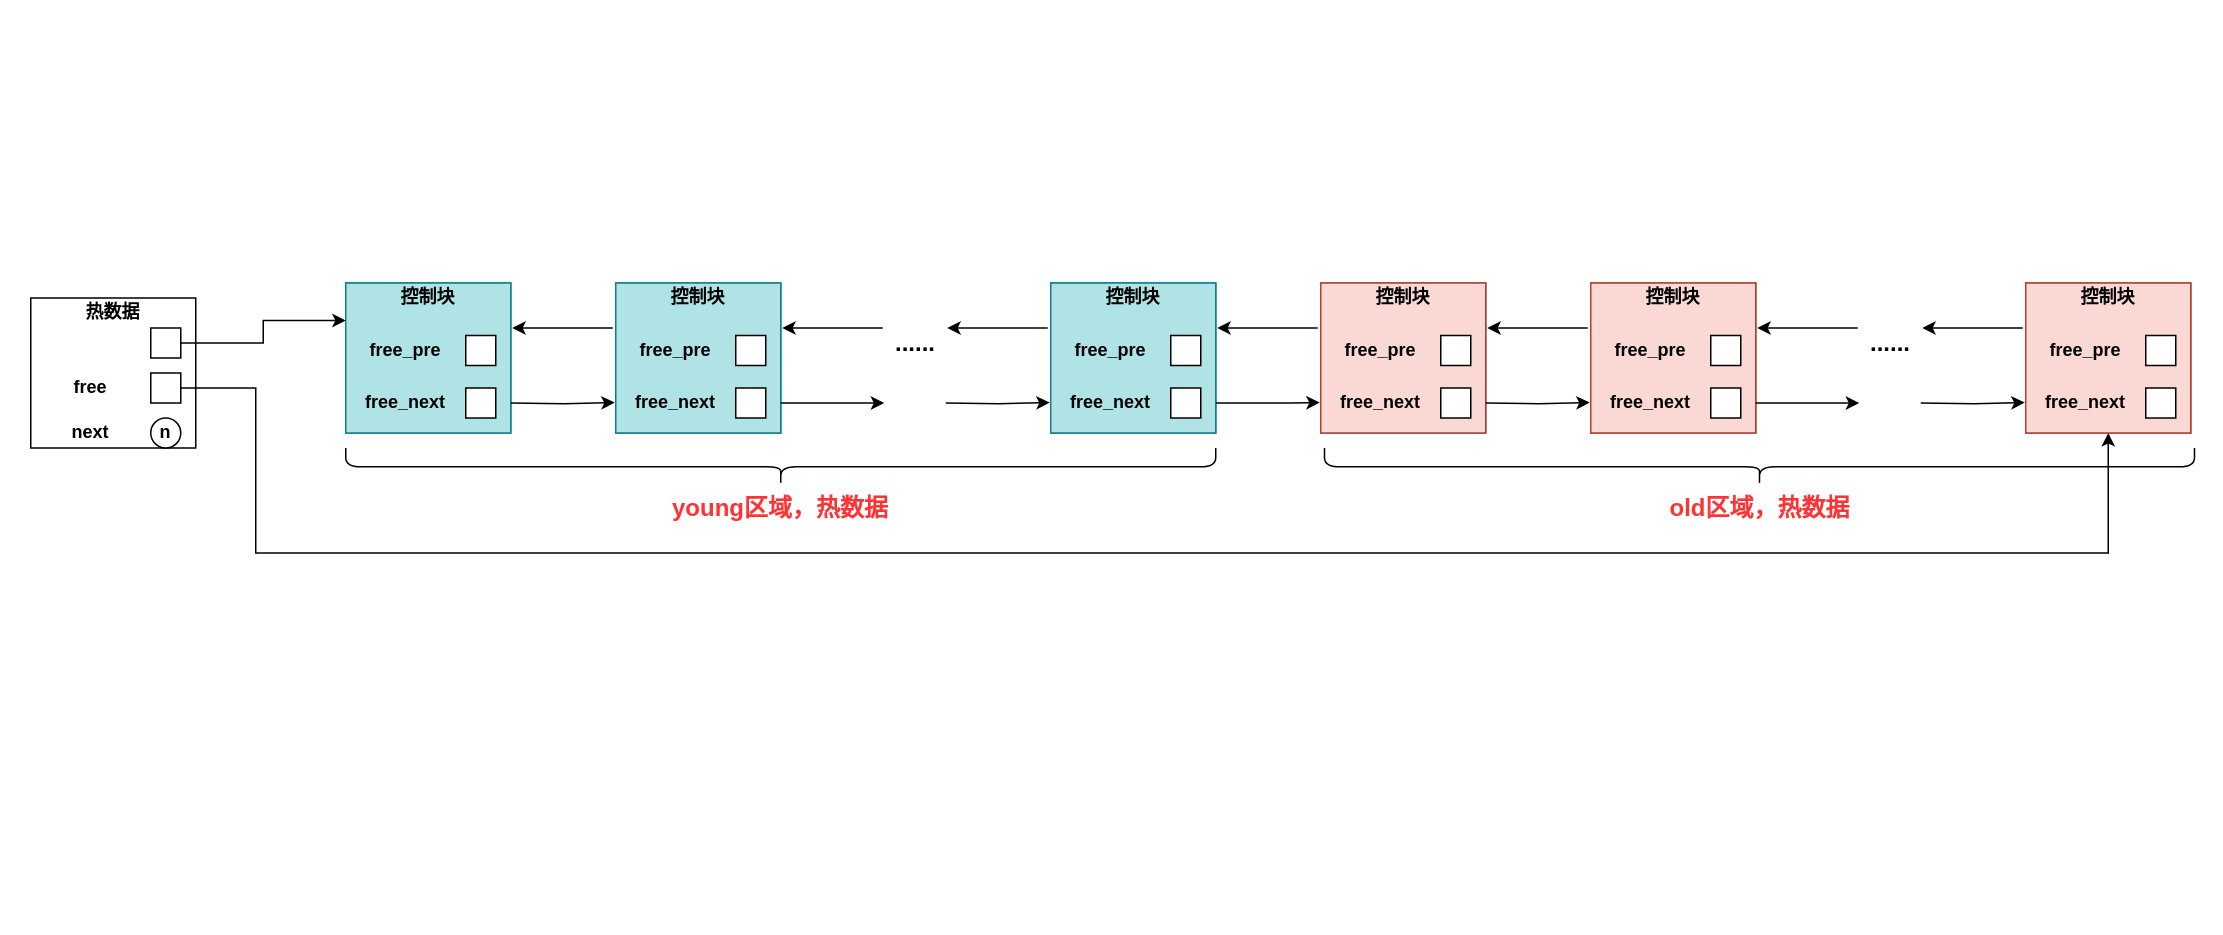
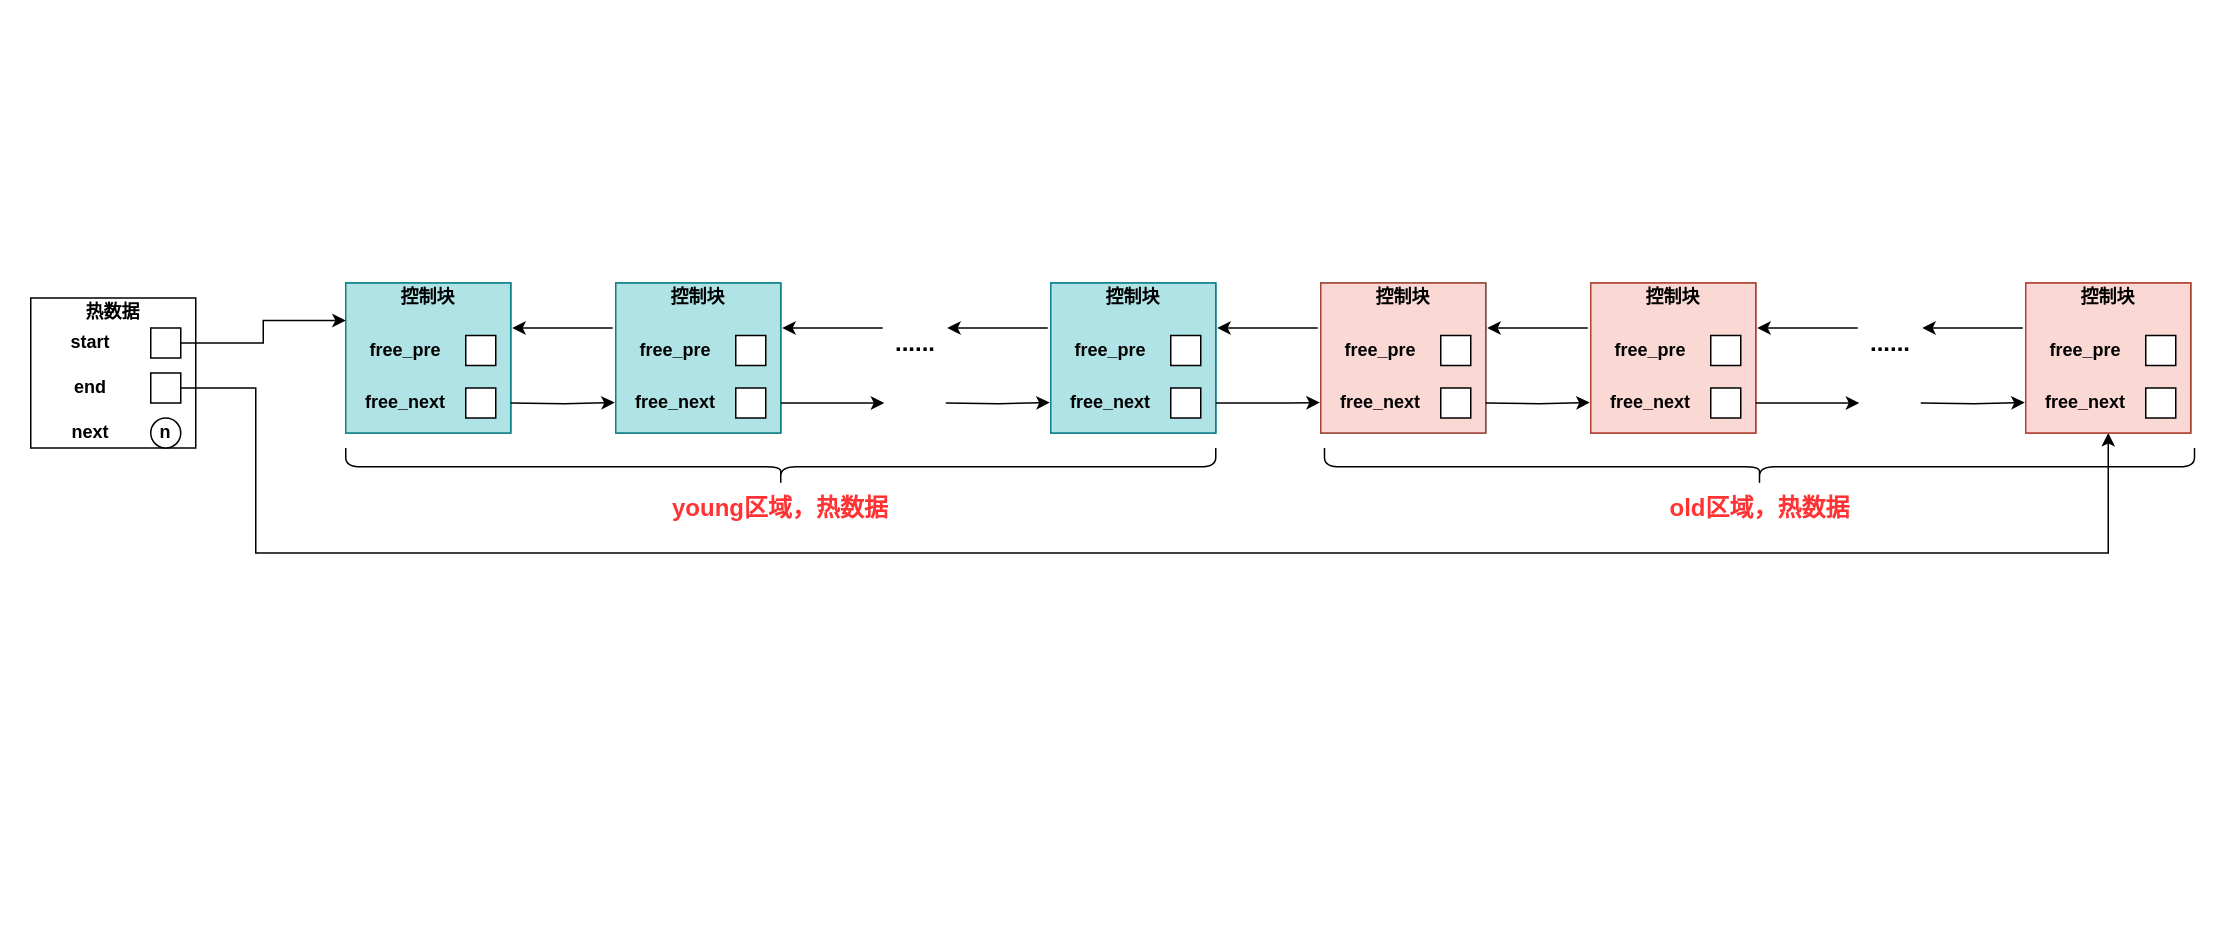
node "start": added
node "free": label "free" -> "end"
